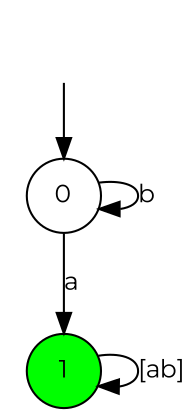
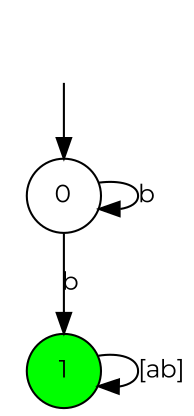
edge "0" -> "1": label "a" -> "b"
